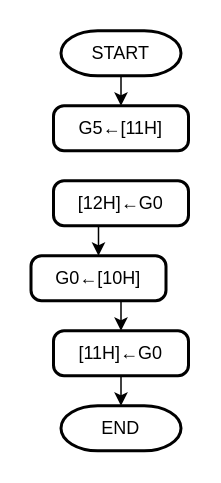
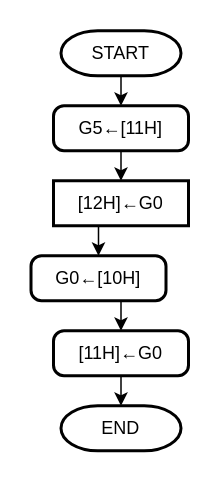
edge "G5←[11H]" -> "[12H]←G0": added
node "[12H]←G0": shape rounded rectangle -> rectangle
